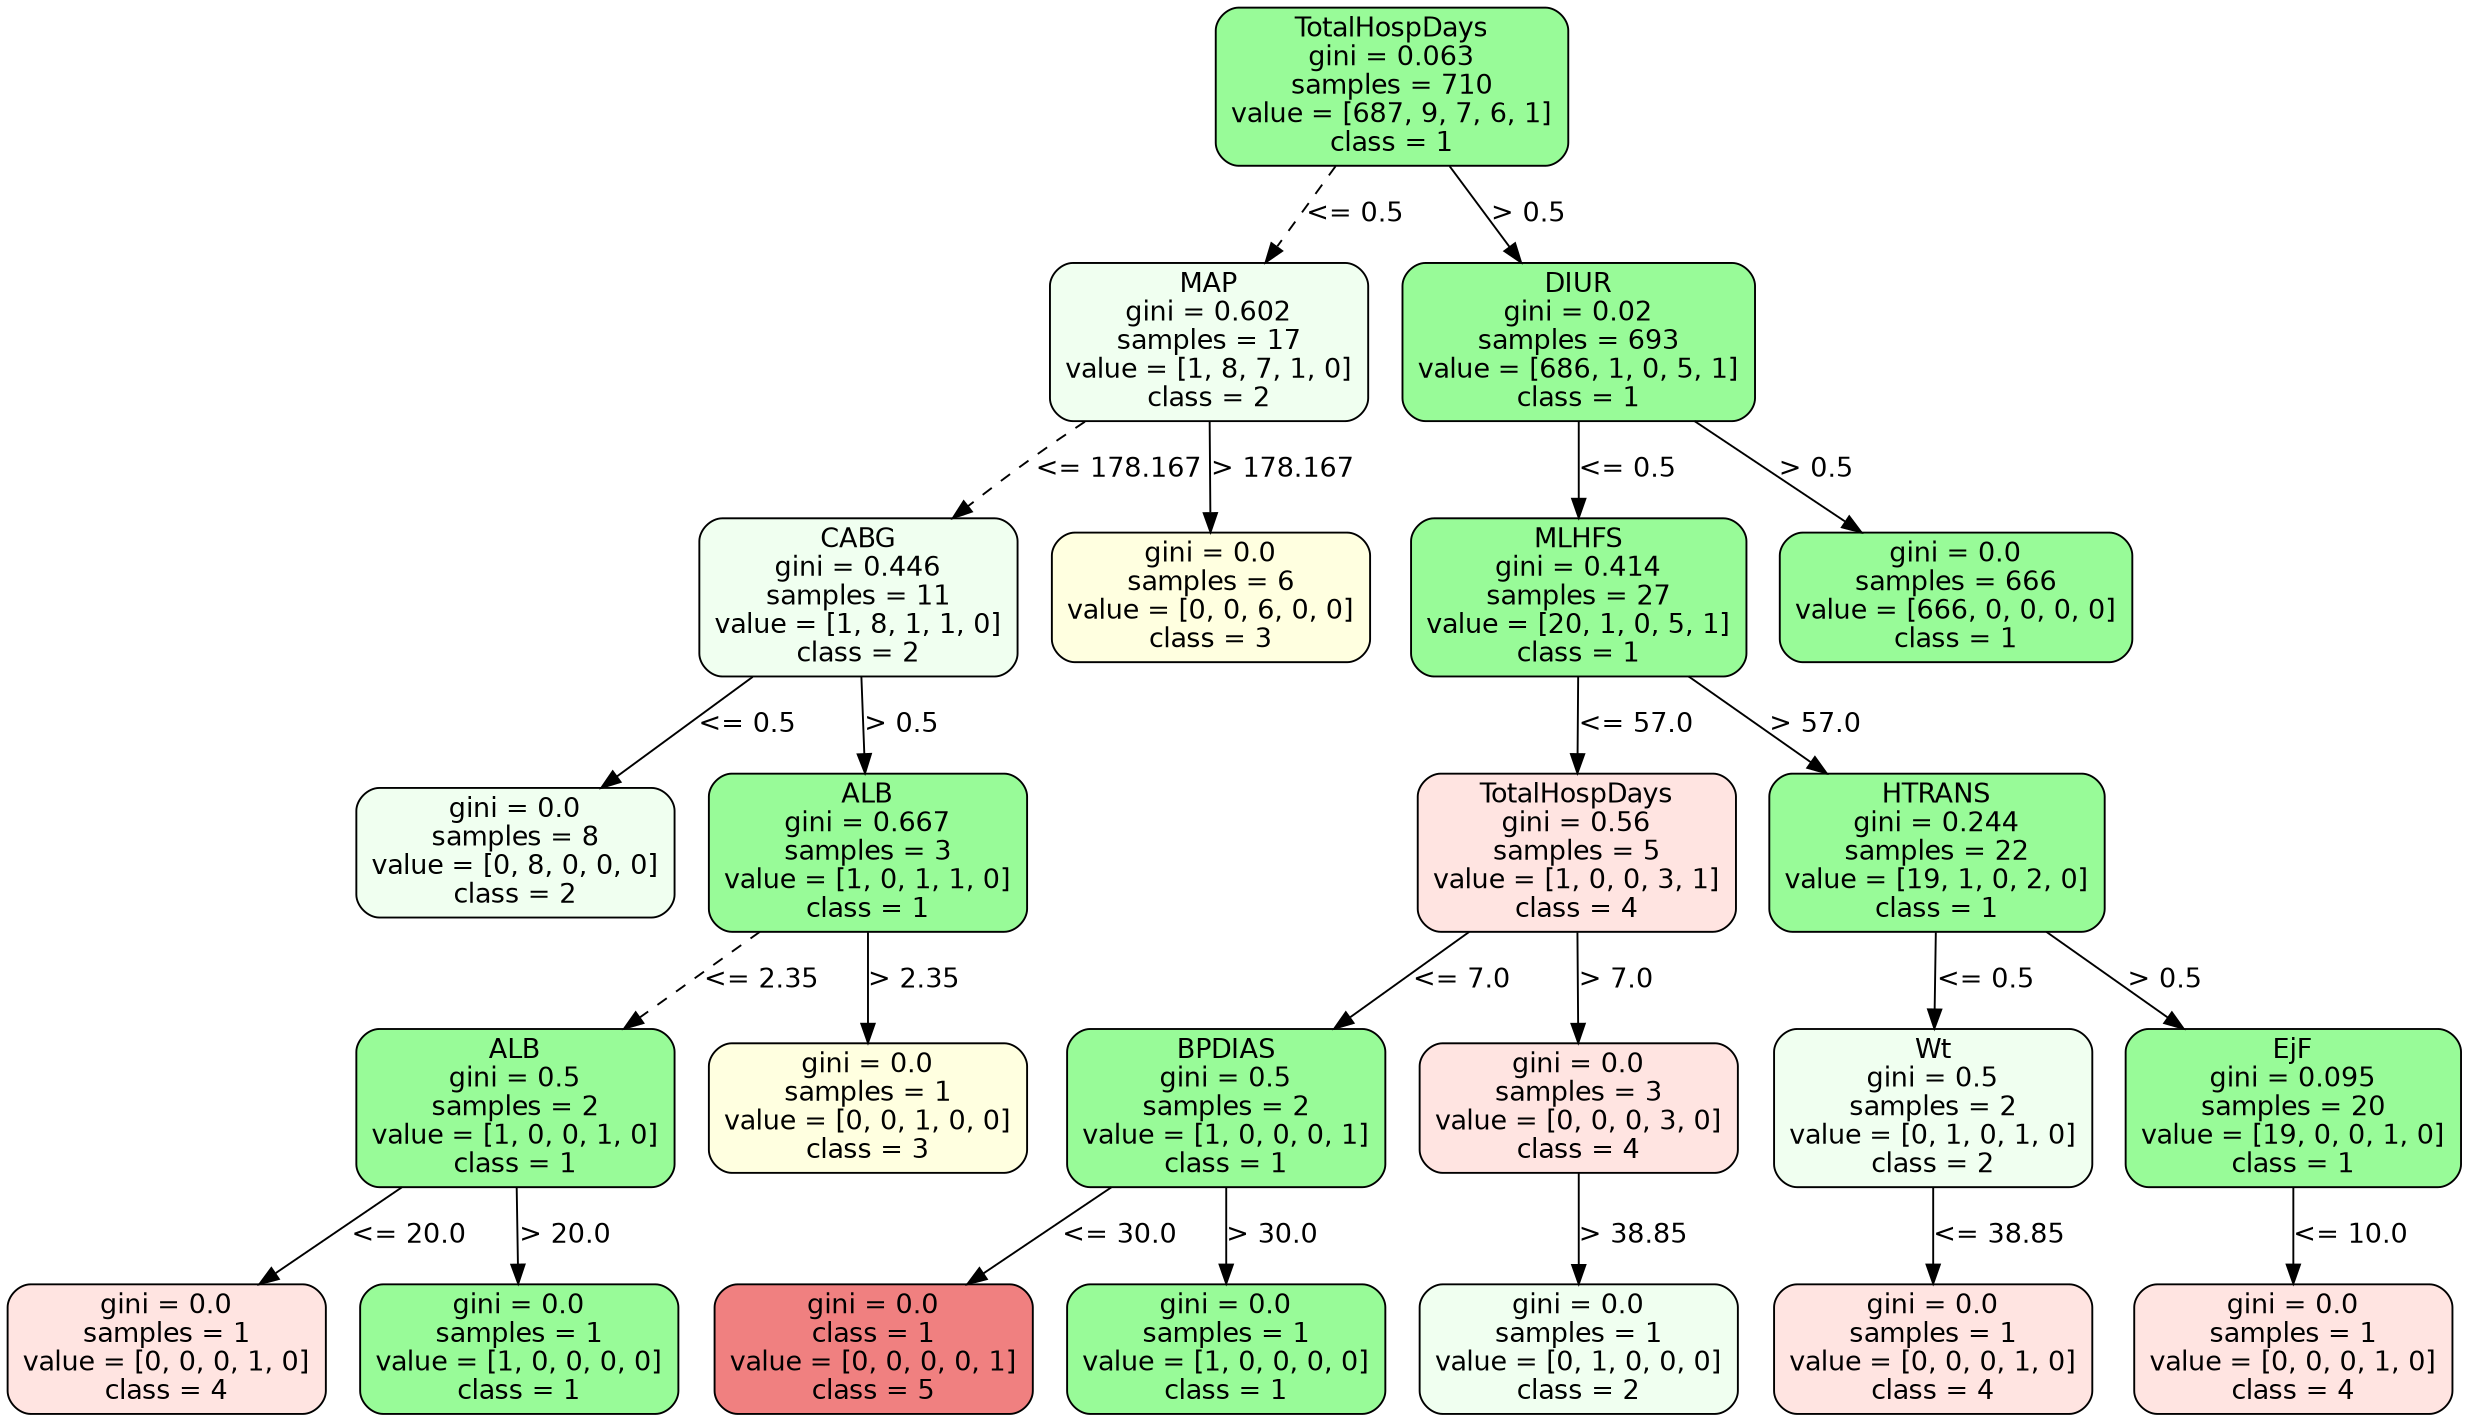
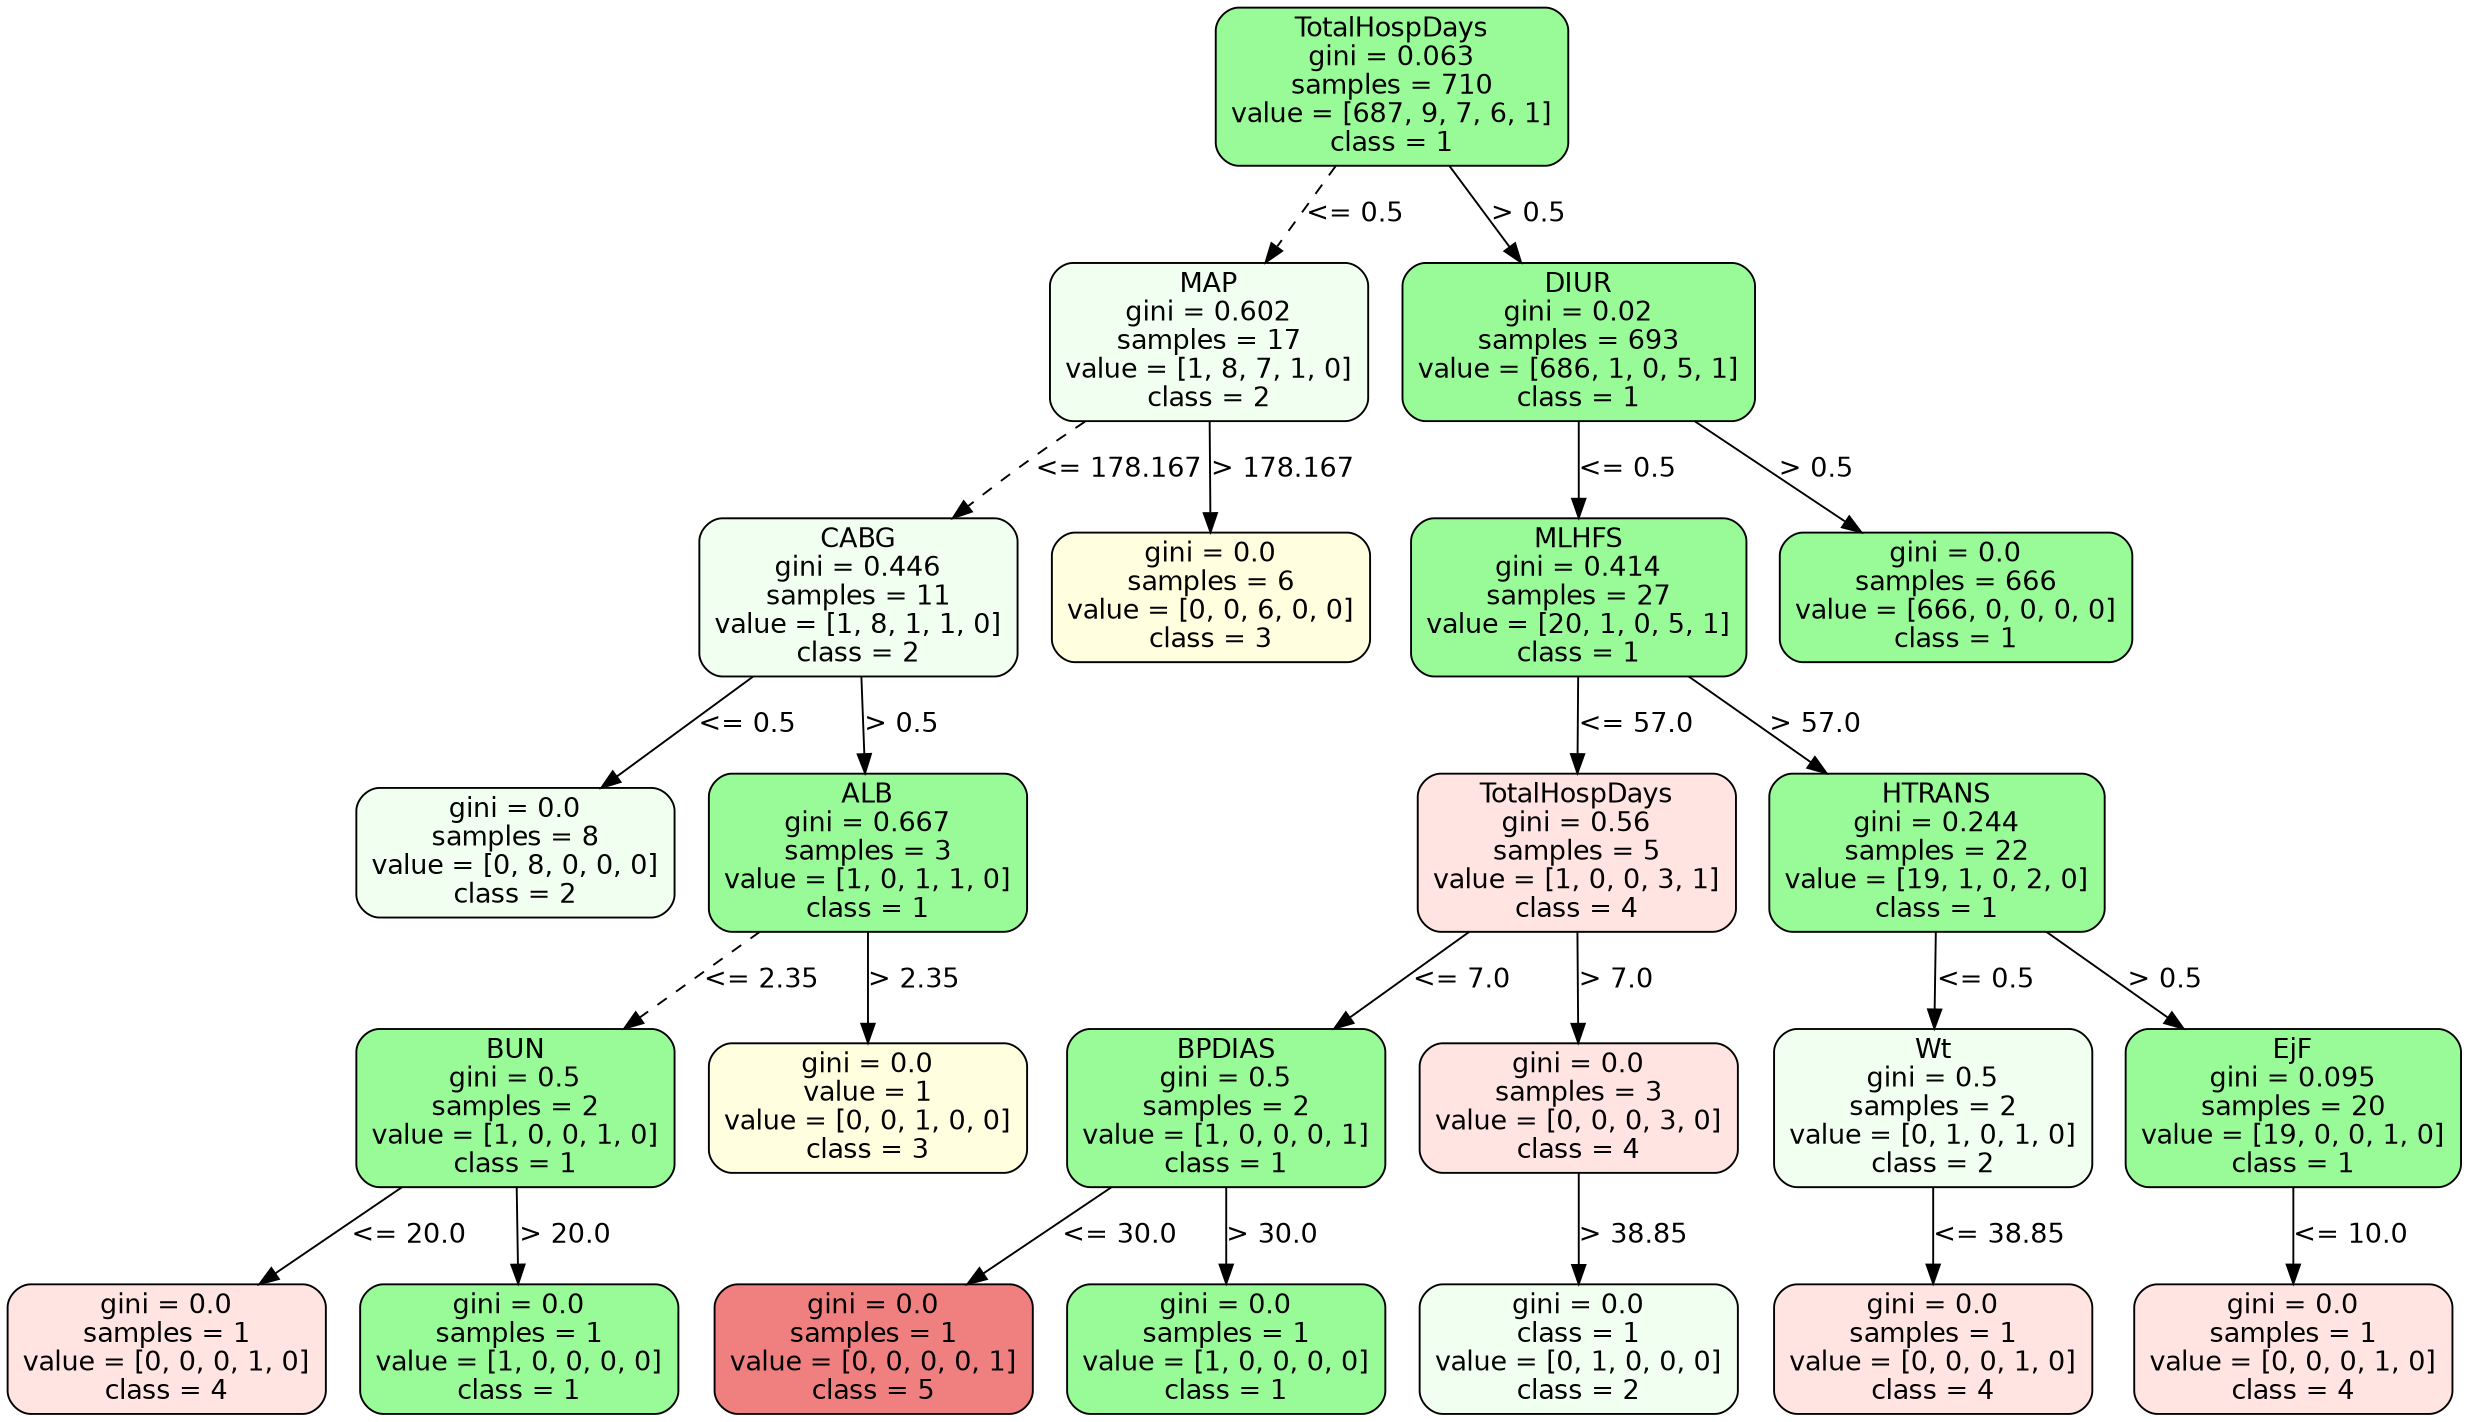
node "ALB gini = 0.5 samples = 2 value = [1, 0, 0, 1, 0] class = 1": label "ALB gini = 0.5 samples = 2 value = [1, 0, 0, 1, 0] class = 1" -> "BUN gini = 0.5 samples = 2 value = [1, 0, 0, 1, 0] class = 1"
node "gini = 0.0 samples = 1 value = [0, 0, 1, 0, 0] class = 3": label "gini = 0.0 samples = 1 value = [0, 0, 1, 0, 0] class = 3" -> "gini = 0.0 value = 1 value = [0, 0, 1, 0, 0] class = 3"
node "gini = 0.0 class = 1 value = [0, 0, 0, 0, 1] class = 5": label "gini = 0.0 class = 1 value = [0, 0, 0, 0, 1] class = 5" -> "gini = 0.0 samples = 1 value = [0, 0, 0, 0, 1] class = 5"
node "gini = 0.0 samples = 1 value = [0, 1, 0, 0, 0] class = 2": label "gini = 0.0 samples = 1 value = [0, 1, 0, 0, 0] class = 2" -> "gini = 0.0 class = 1 value = [0, 1, 0, 0, 0] class = 2"
